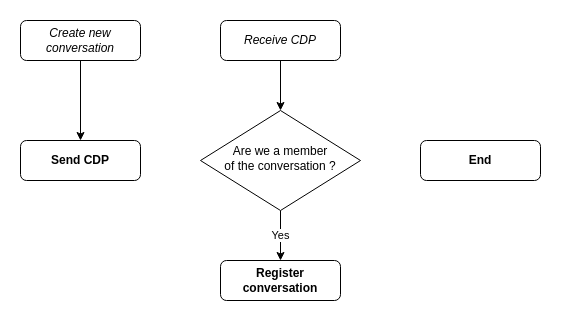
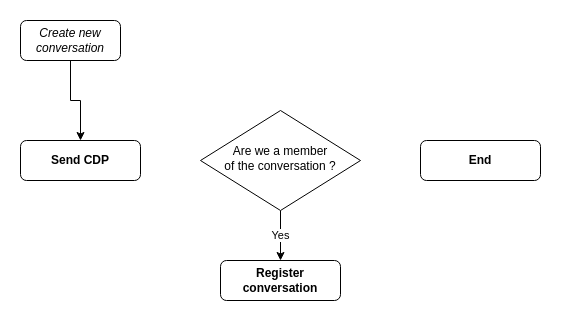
node "Create new conversation": size 120x40 -> 100x40
node "Receive CDP": removed
edge "Receive CDP" -> "Are we a member of the conversation ?": removed
